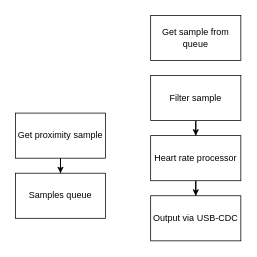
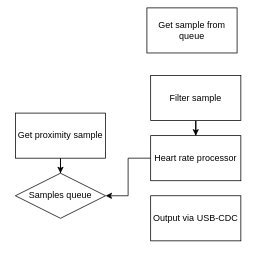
node "Get sample from queue": moved (195, 38) -> (192, 30)
edge "Heart rate processor" -> "Output via USB-CDC": now "Heart rate processor" -> "Samples queue"
node "Samples queue": shape rectangle -> diamond
